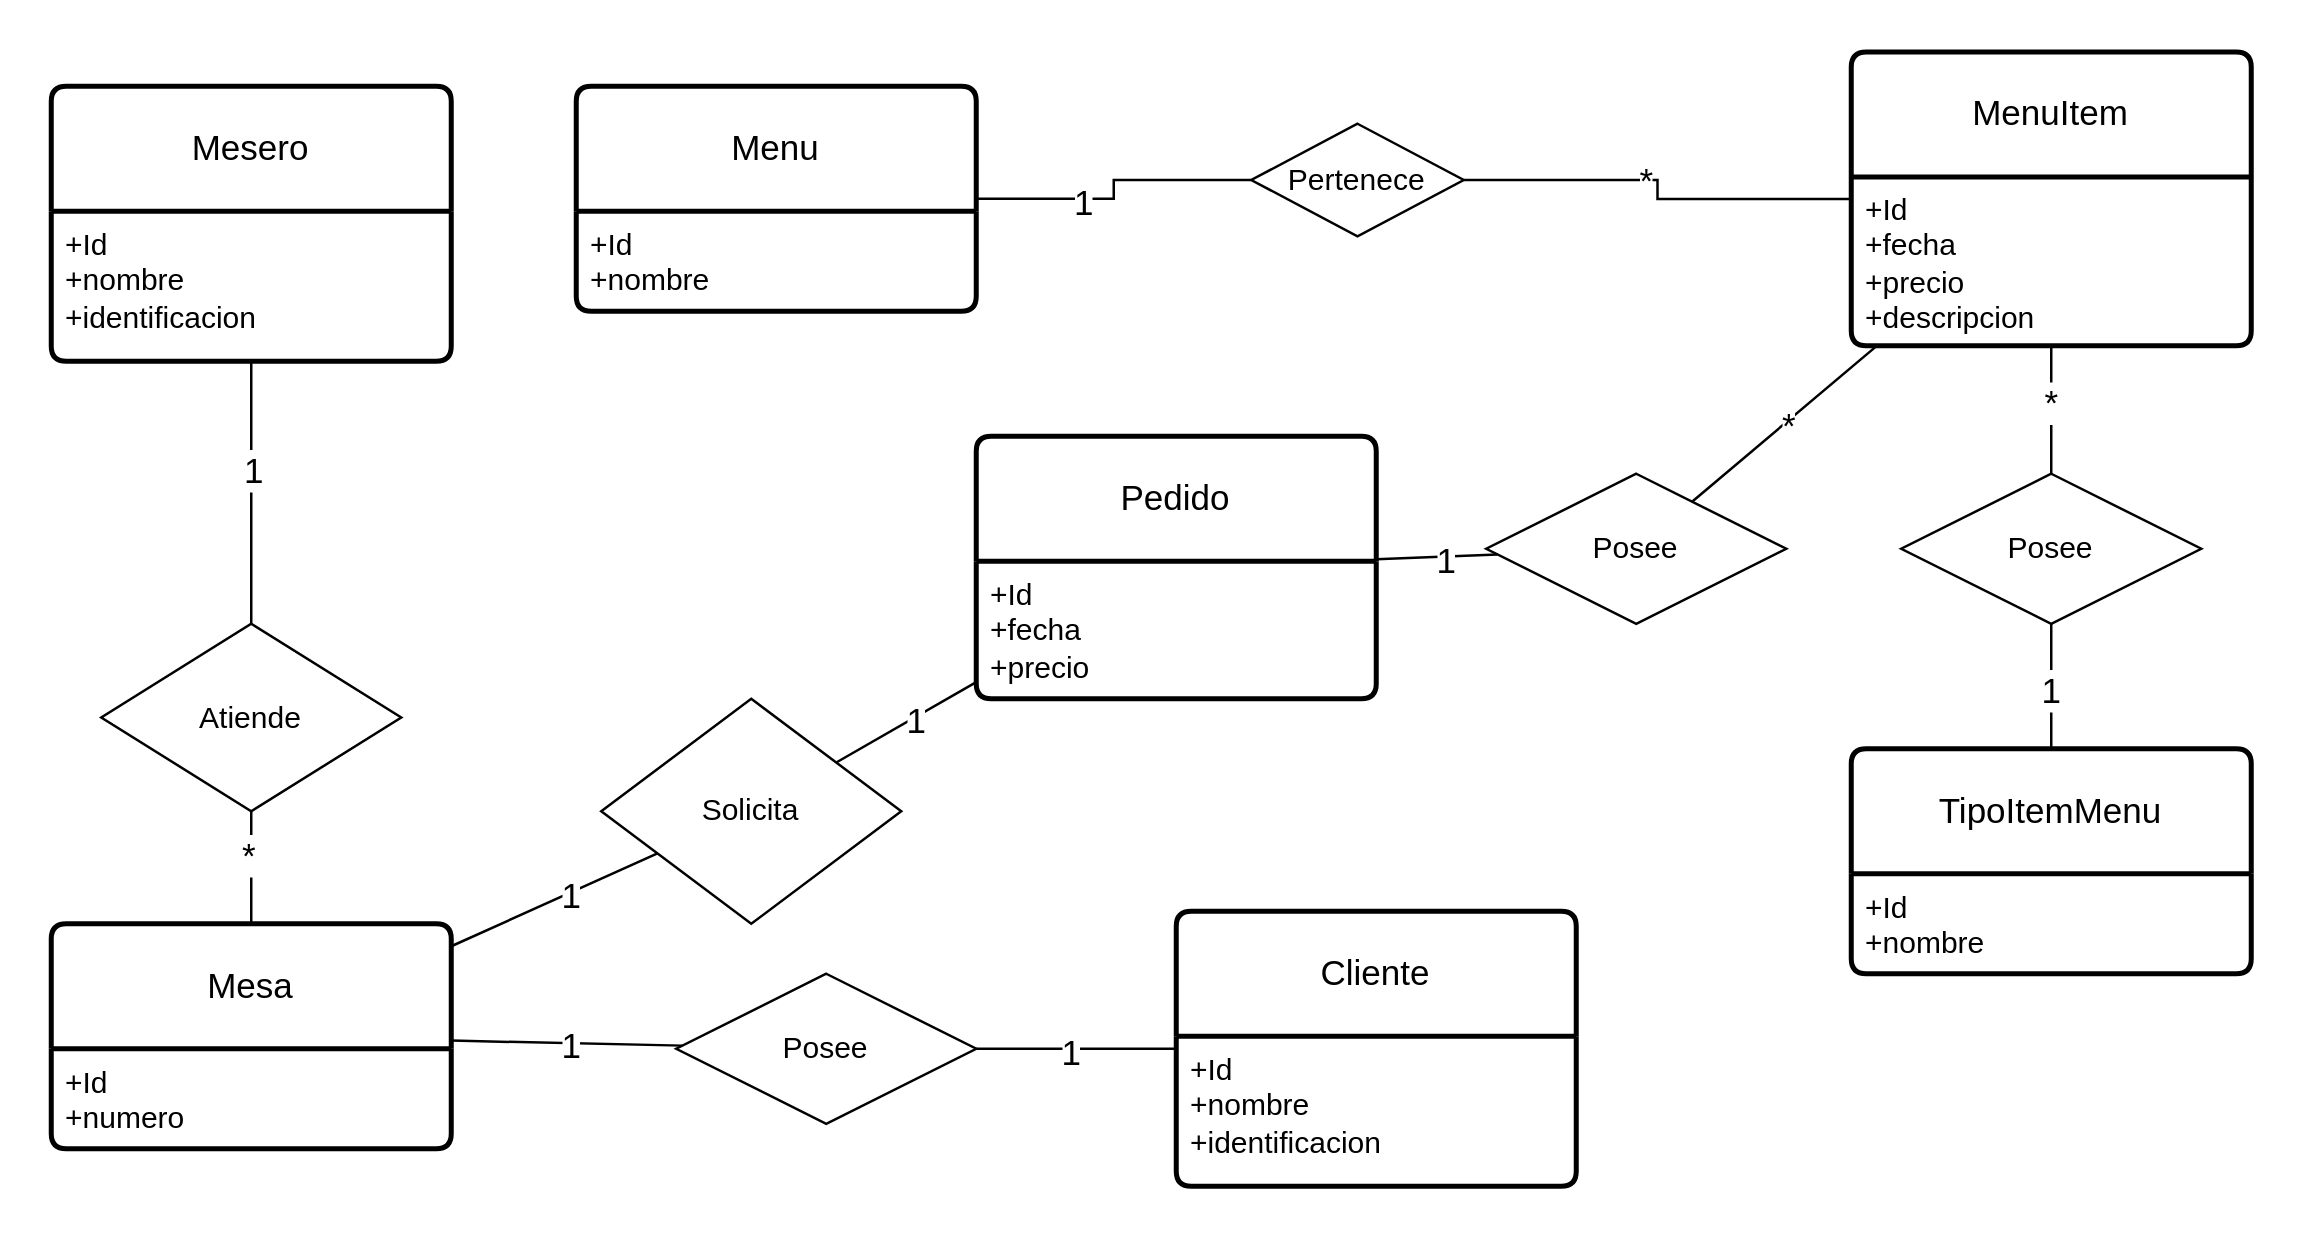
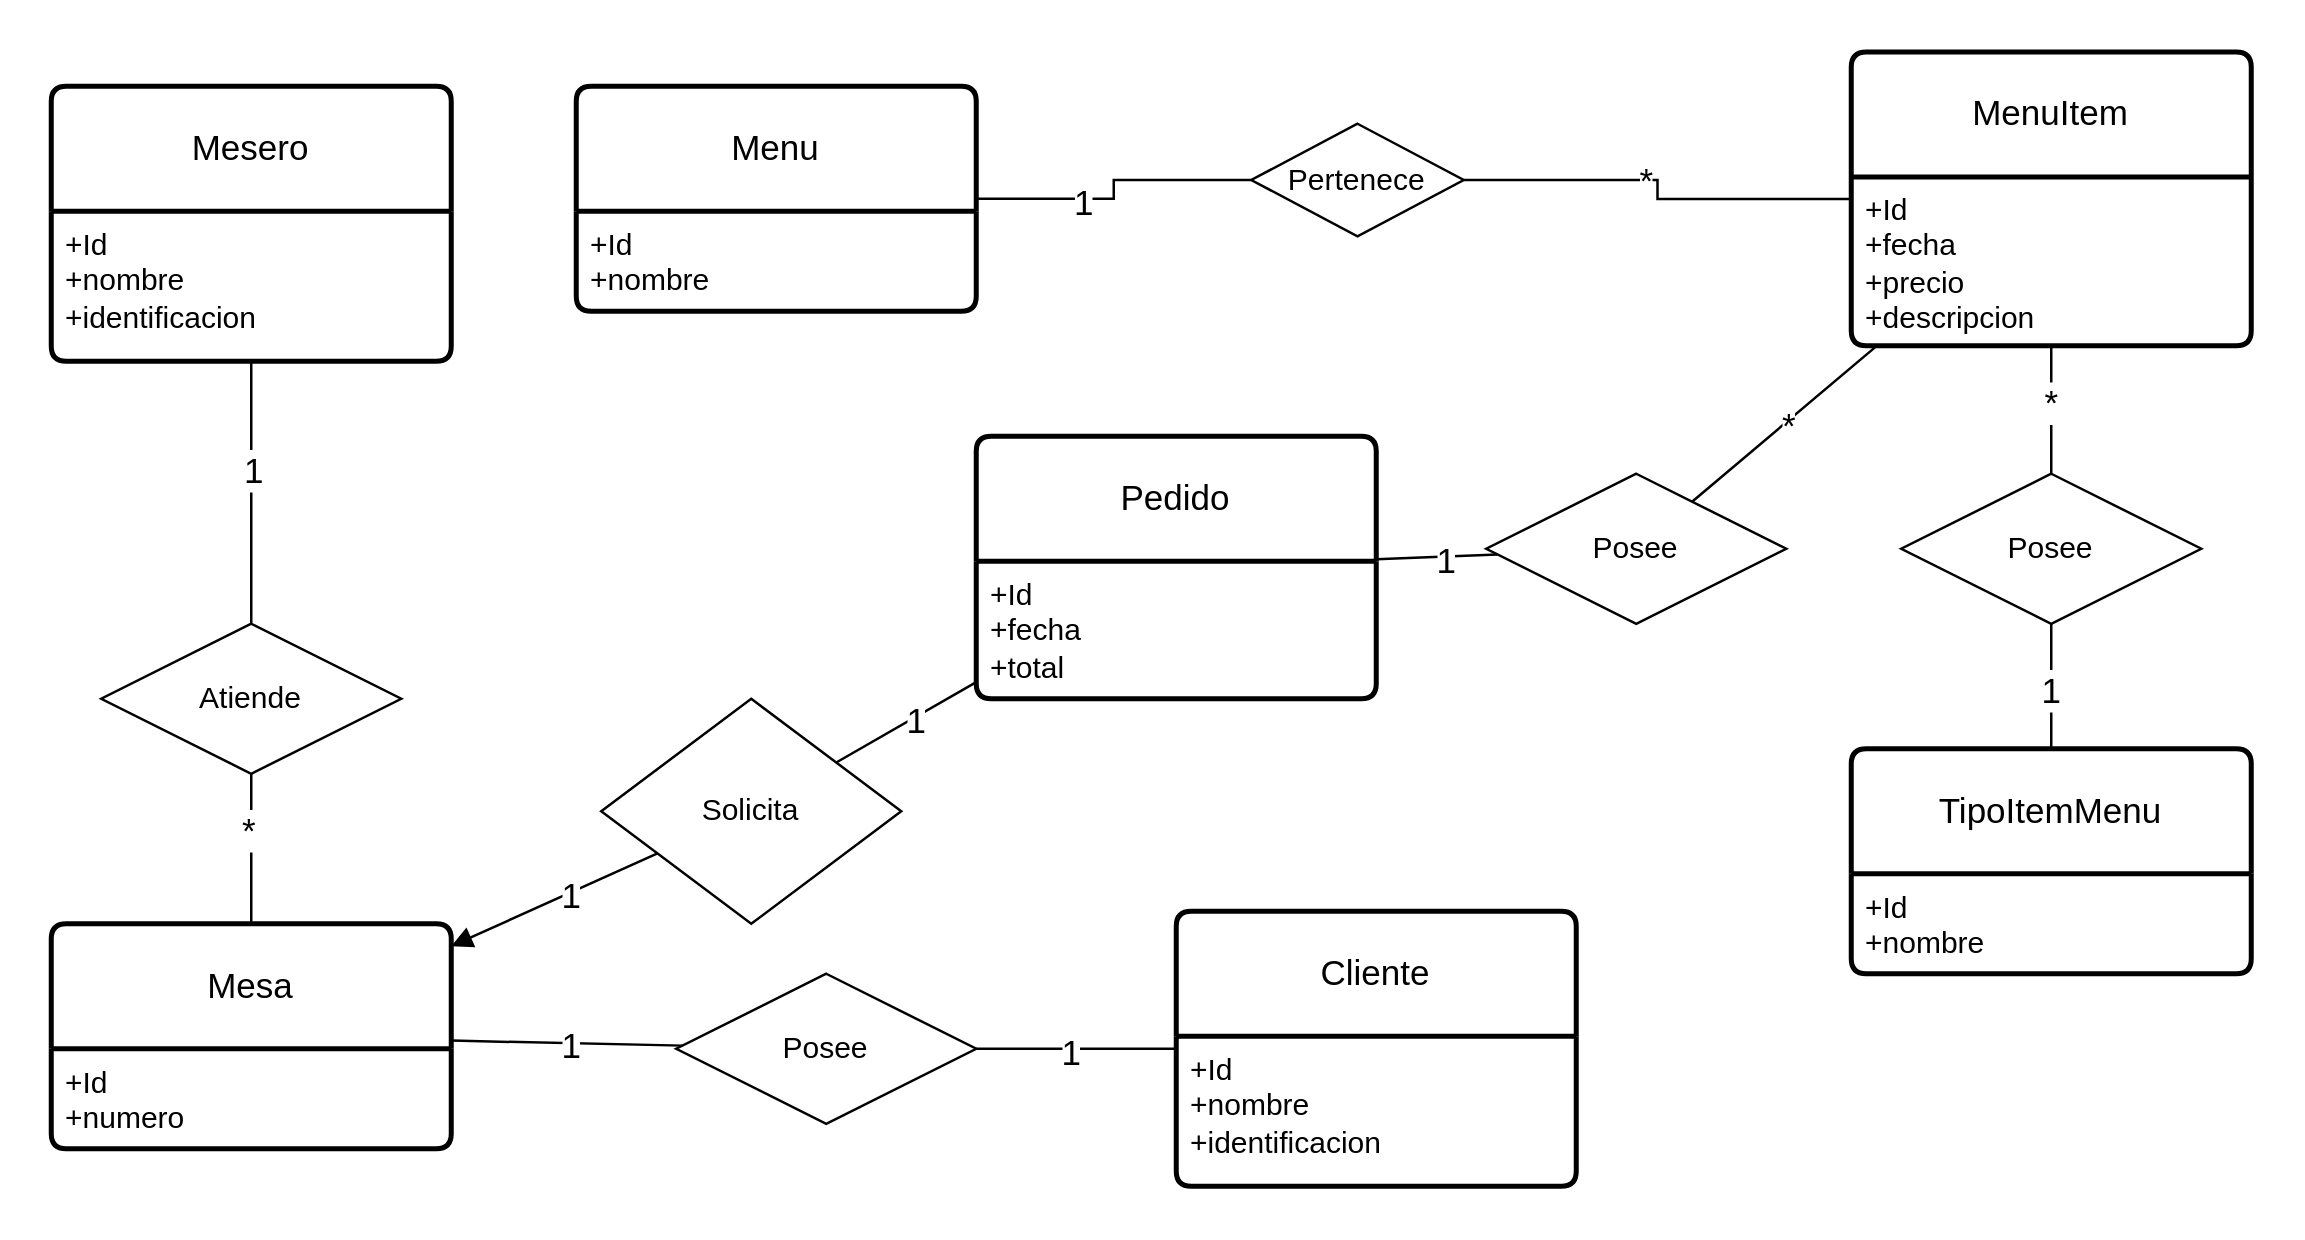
node "+Id +fecha +precio": label "+Id +fecha +precio" -> "+Id +fecha +total"
node "Atiende": size 300x188 -> 300x150
edge "Solicita" -- "Mesa": arrowhead none -> block
